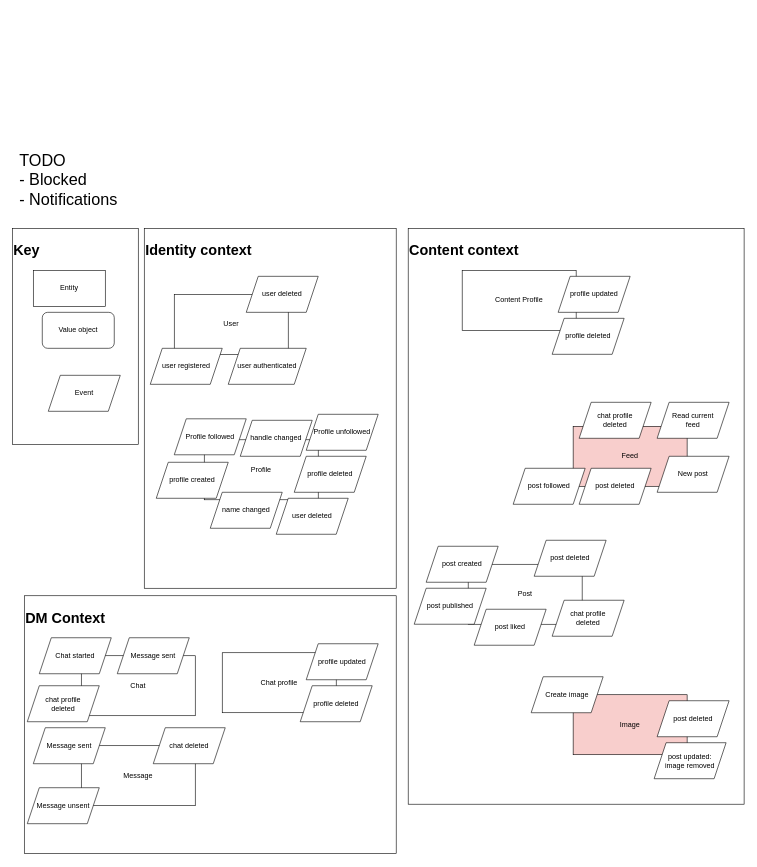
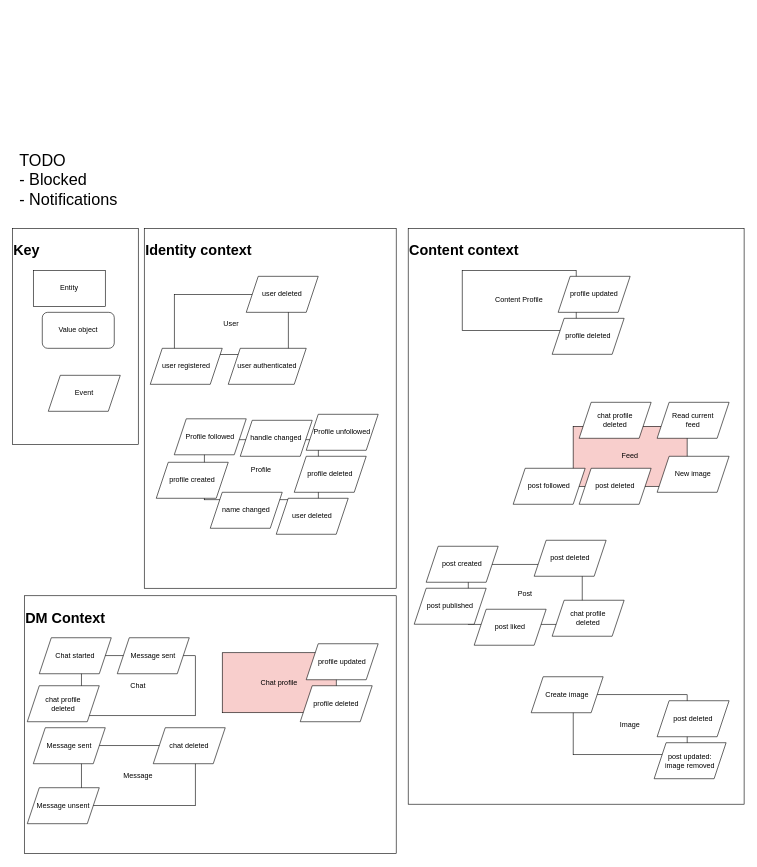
node "New post": label "New post" -> "New image"
node "Chat profile": fillcolor #ffffff -> #f8cecc
node "Image": fillcolor #f8cecc -> #ffffff
